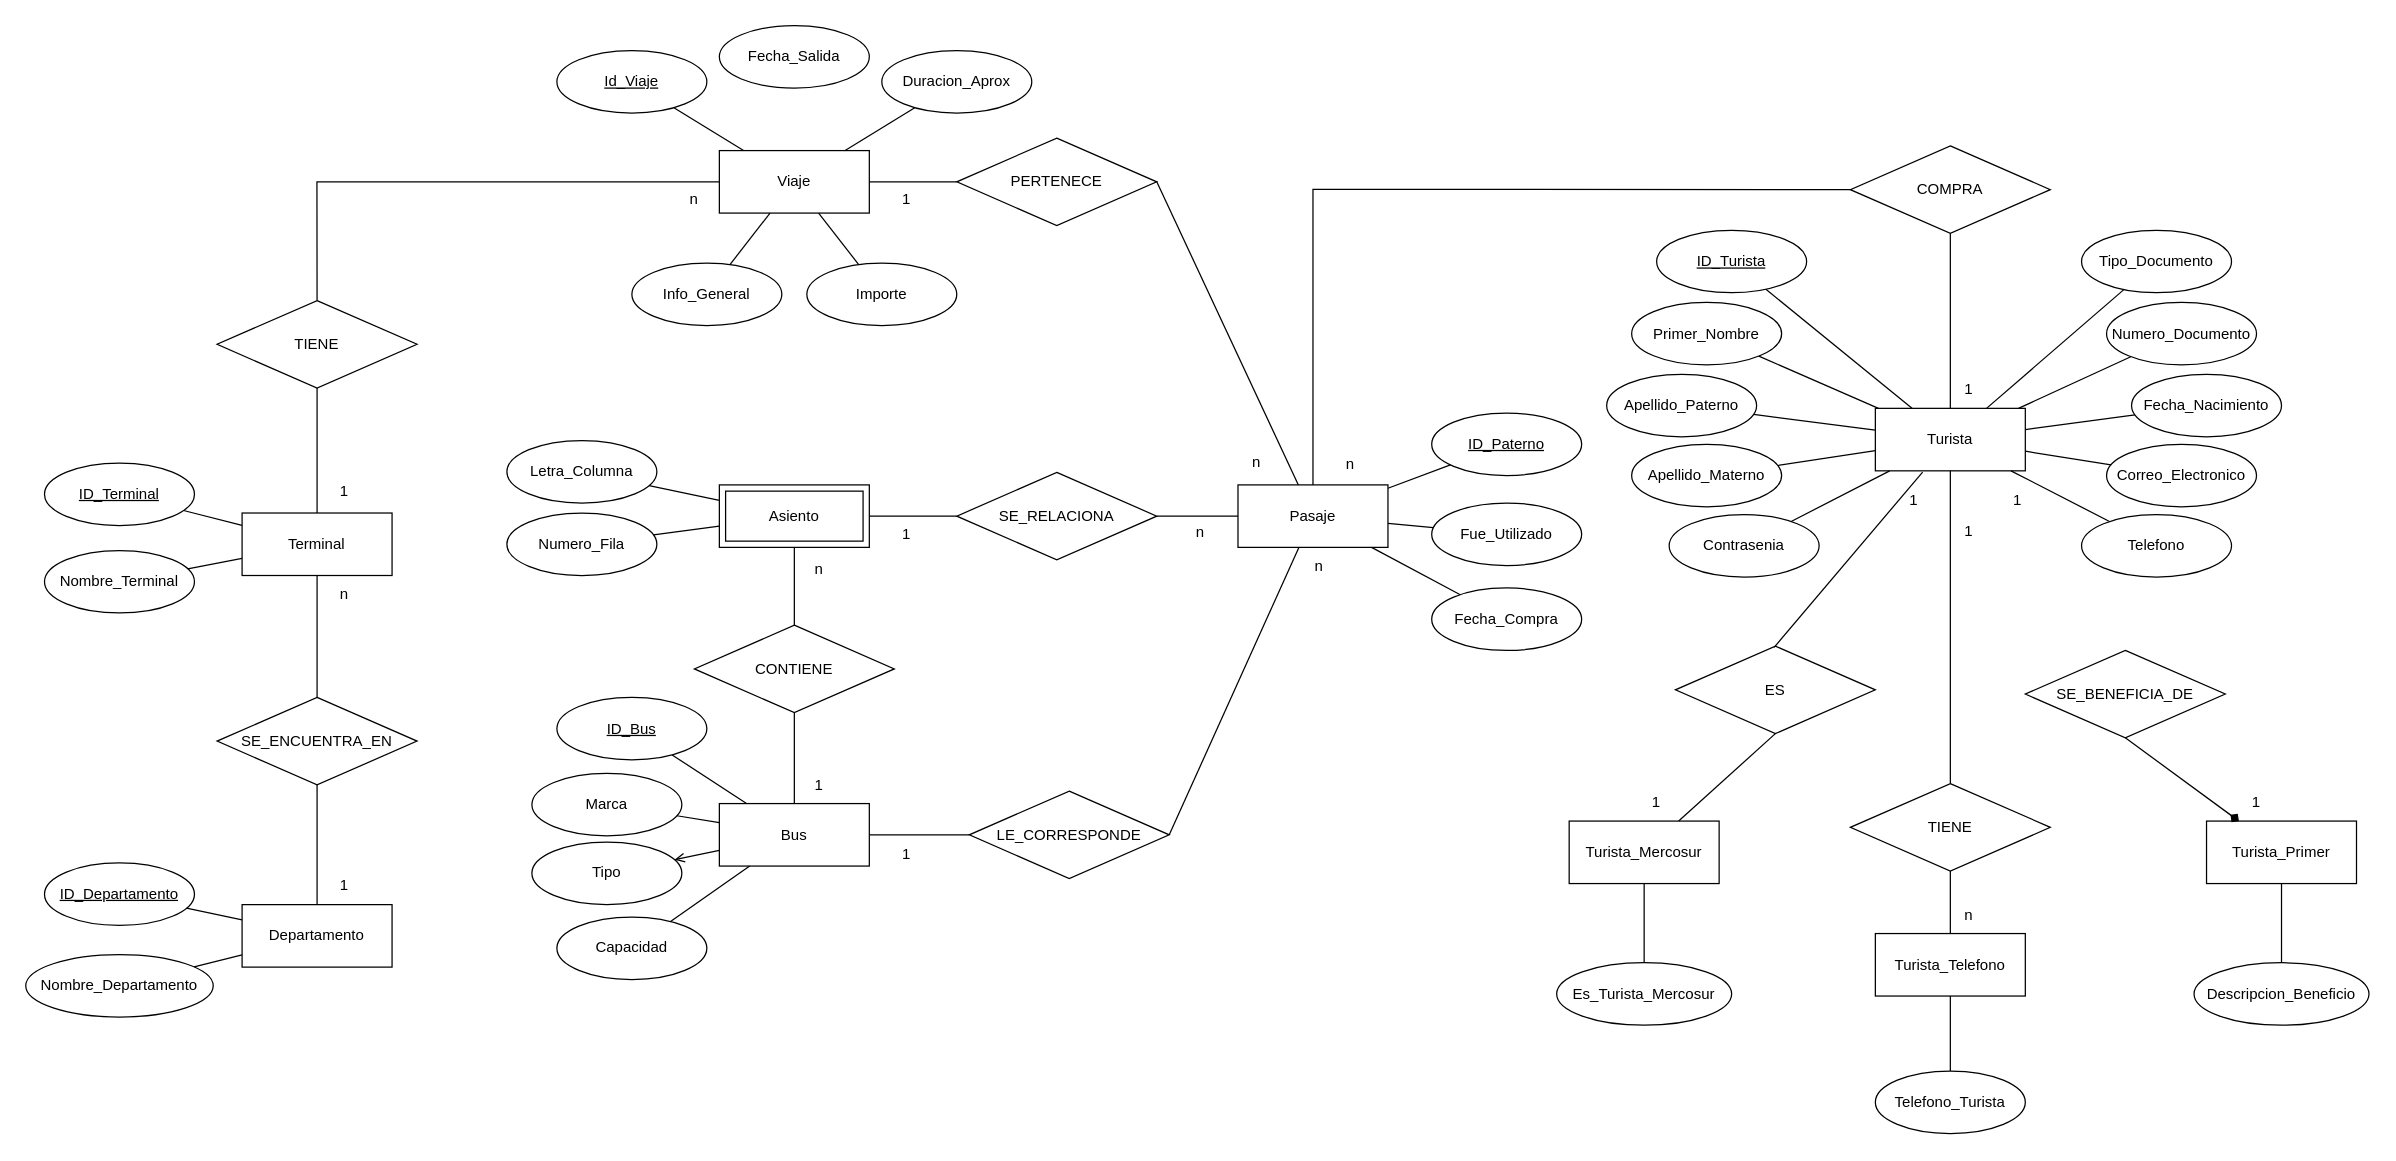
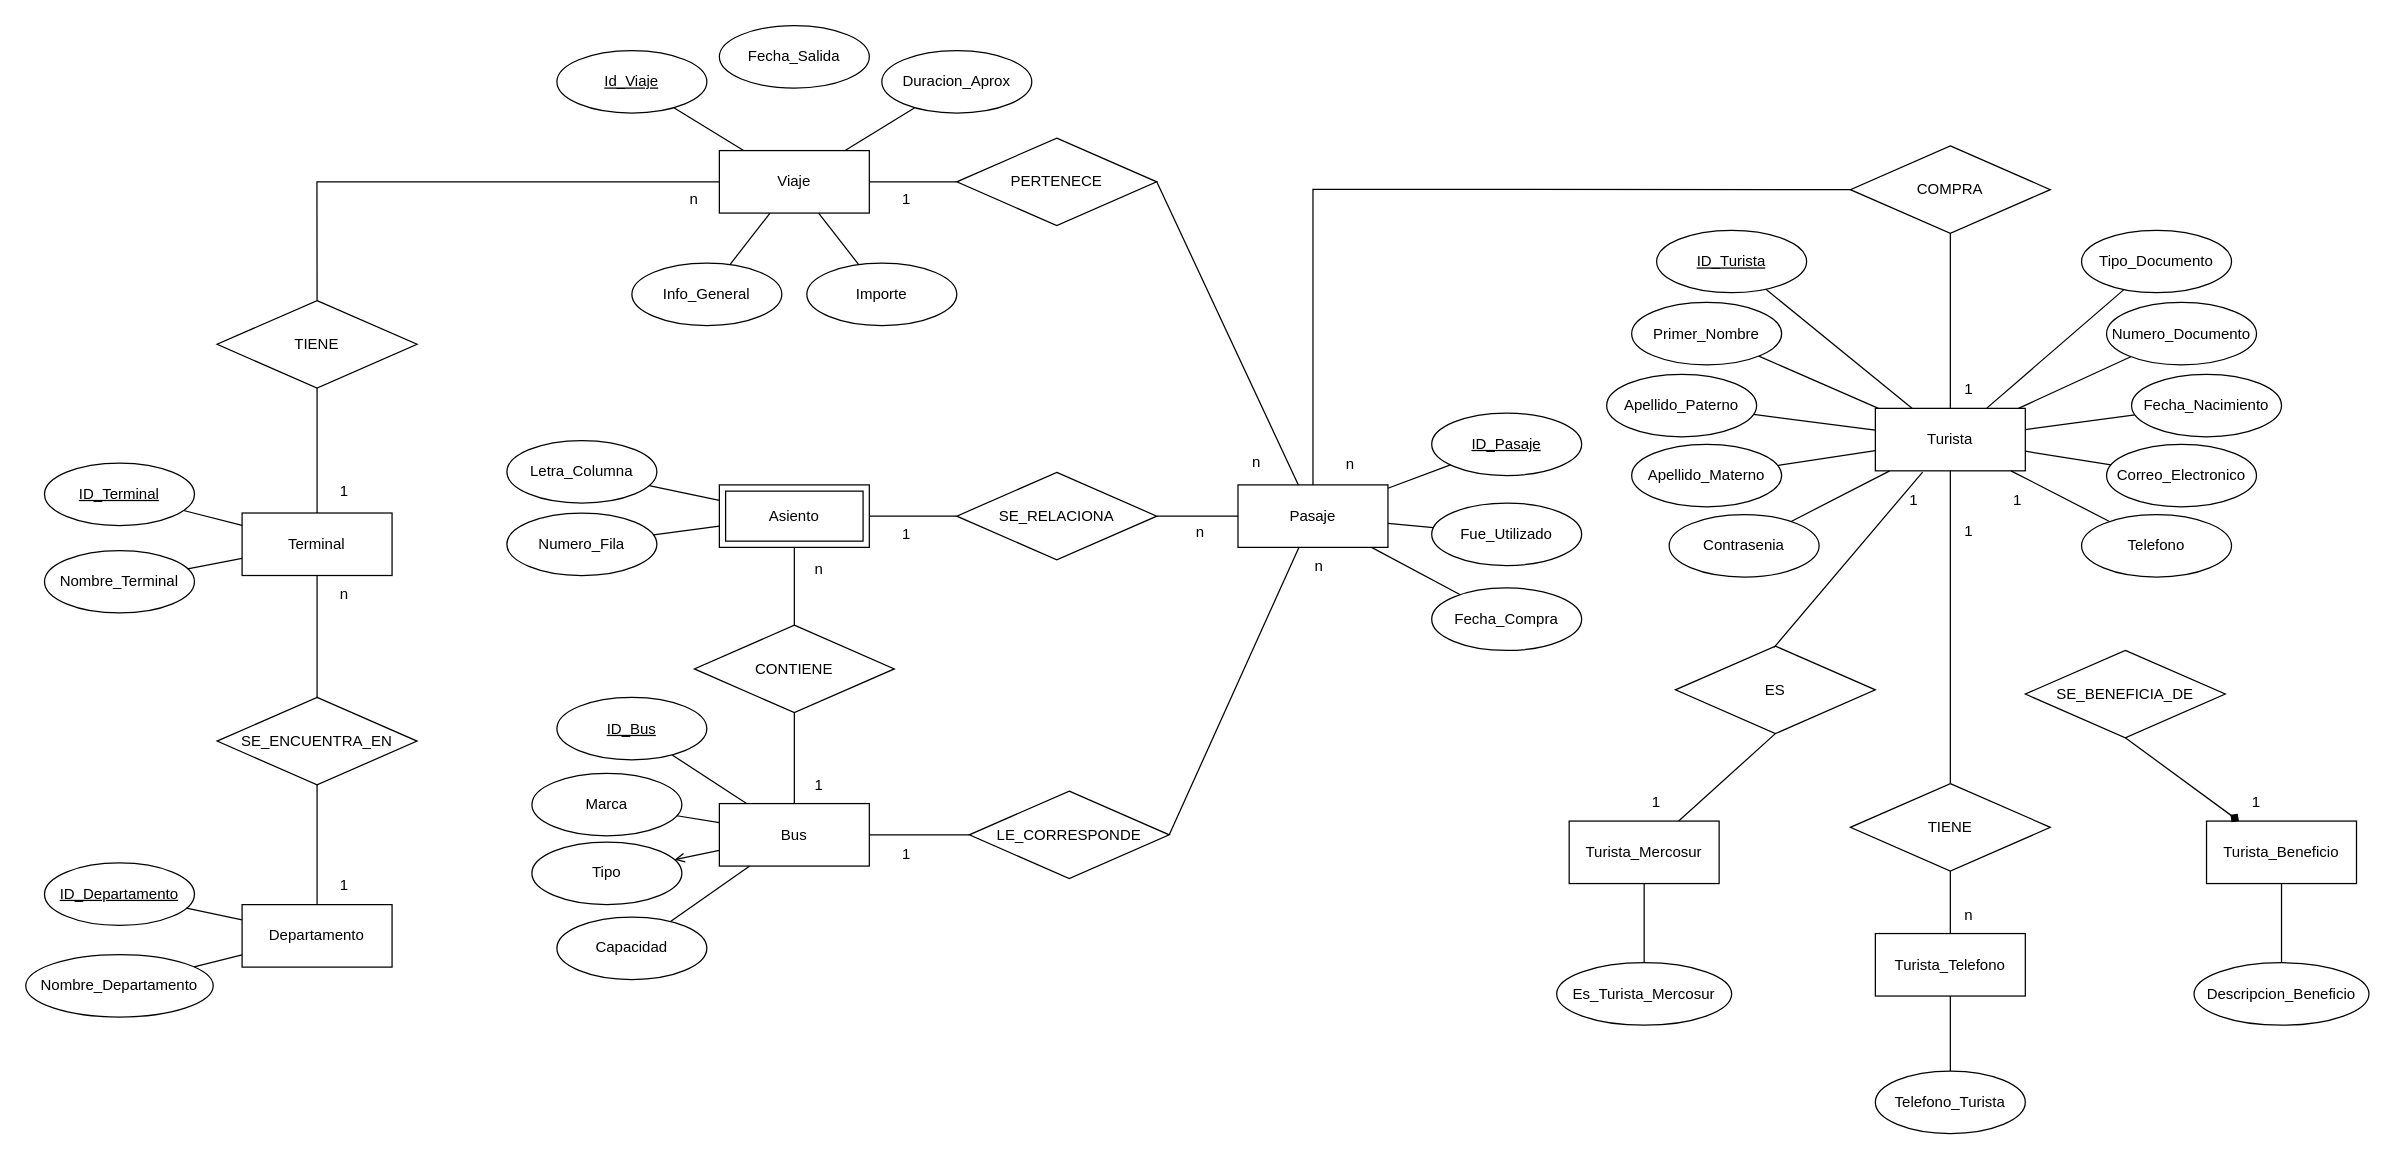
node "ID_Paterno": label "ID_Paterno" -> "ID_Pasaje"
node "Turista_Primer": label "Turista_Primer" -> "Turista_Beneficio"
